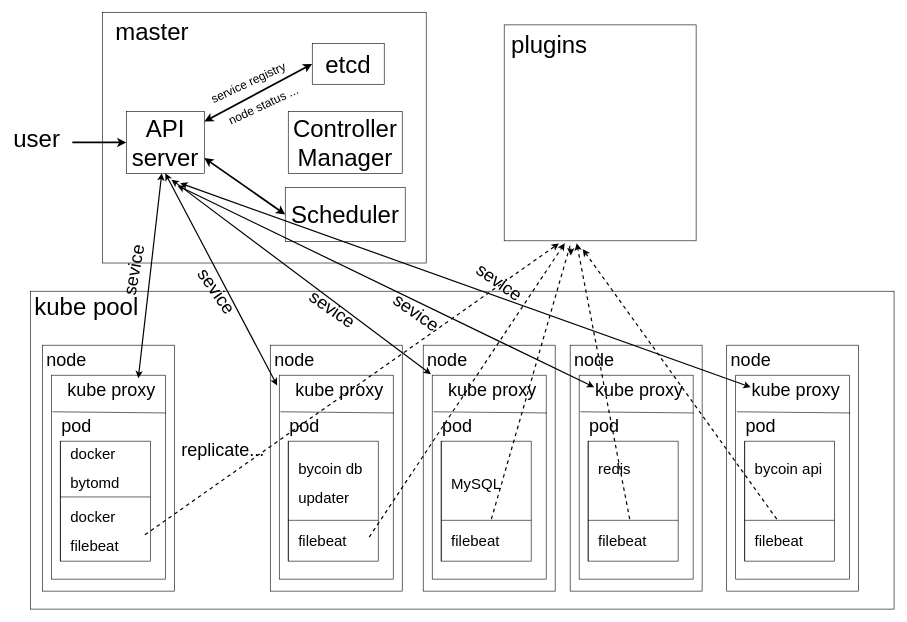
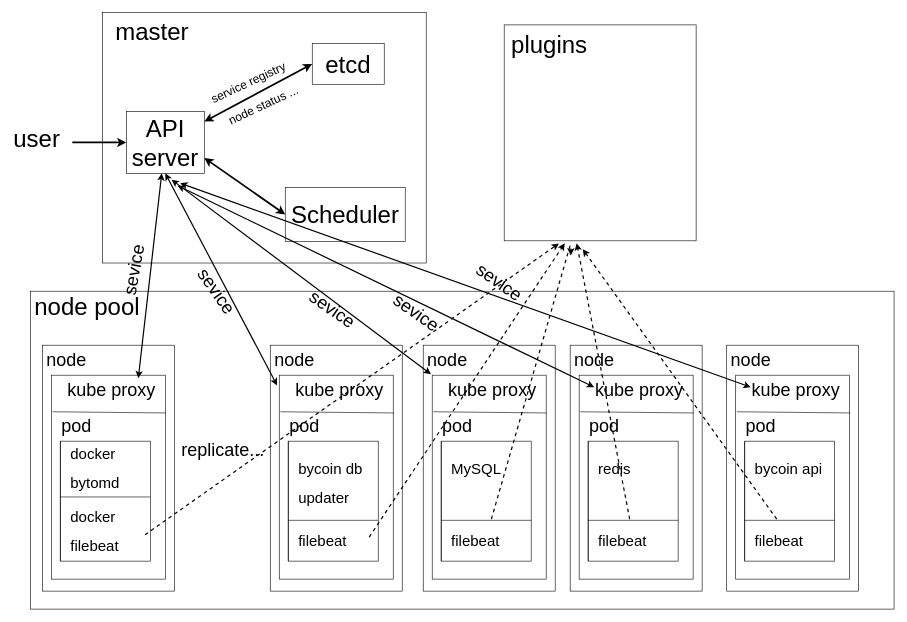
node "Controller Manager": removed
node "kube pool": label "kube pool" -> "node pool"
node "MySQL": moved (486, 480) -> (486, 465)
